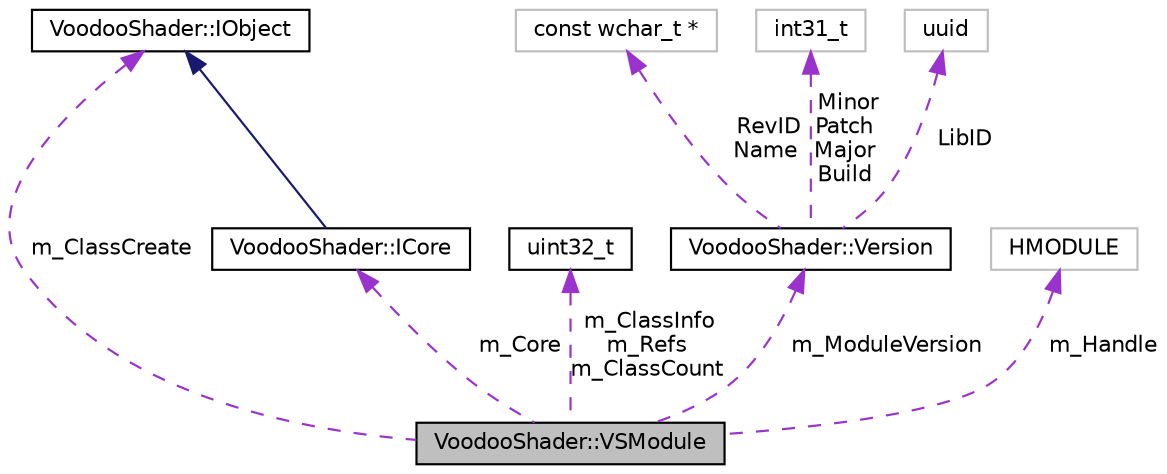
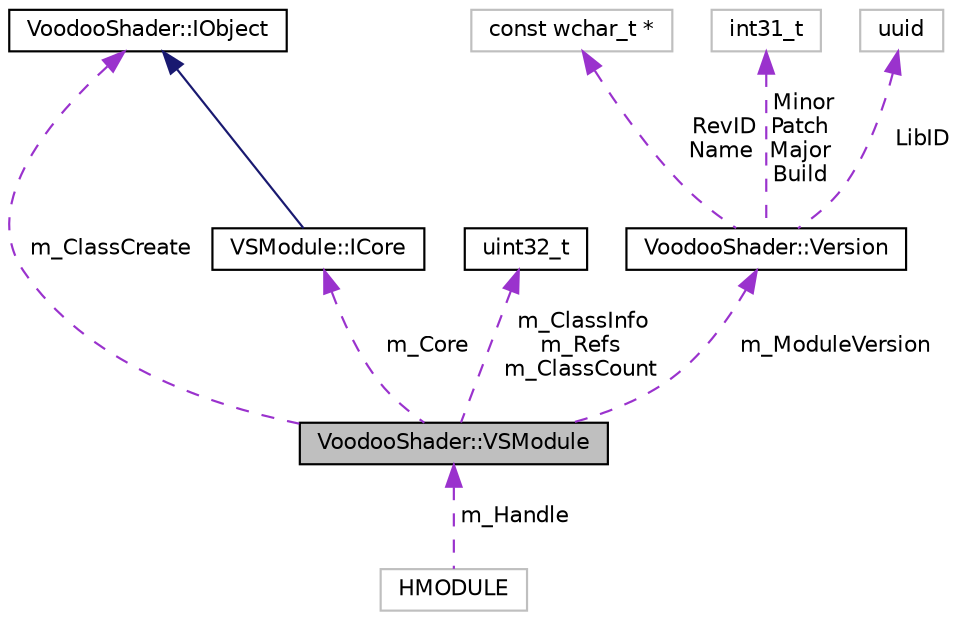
node "VoodooShader::ICore": label "VoodooShader::ICore" -> "VSModule::ICore"
edge "VoodooShader::VSModule" -> "HMODULE": reversed
